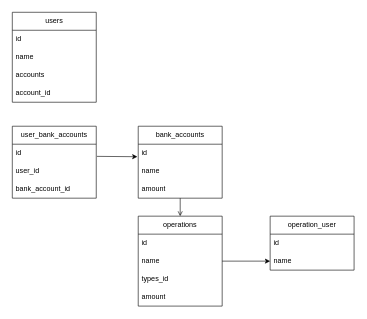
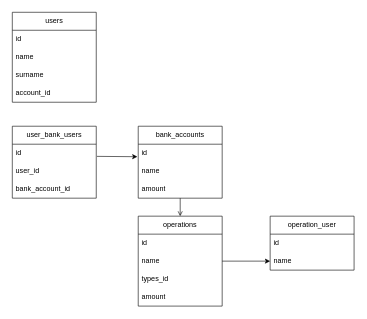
node "accounts": label "accounts" -> "surname"
node "user_bank_accounts": label "user_bank_accounts" -> "user_bank_users"
